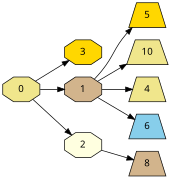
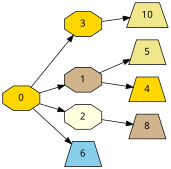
node "5": fillcolor gold -> khaki
edge "1" -> "10": now "3" -> "10"
node "0": fillcolor khaki -> gold
node "4": fillcolor khaki -> gold
edge "1" -> "6": now "0" -> "6"
